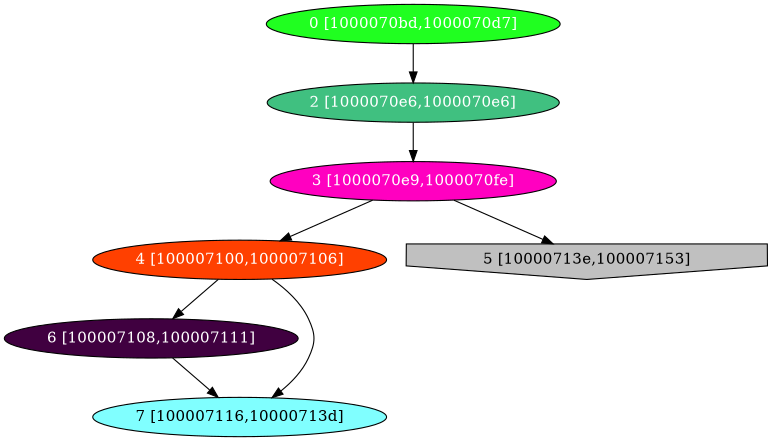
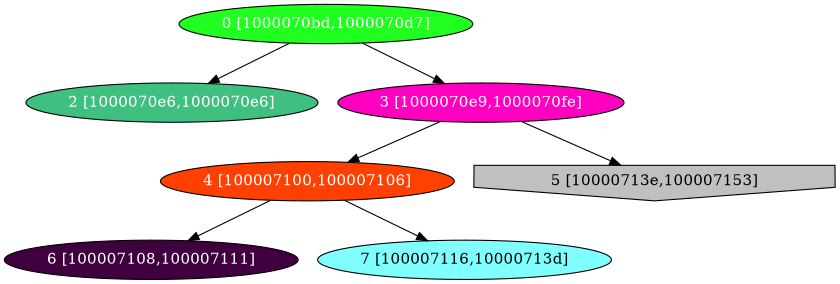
edge "2 [1000070e6,1000070e6]" -> "3 [1000070e9,1000070fe]": now "0 [1000070bd,1000070d7]" -> "3 [1000070e9,1000070fe]"
edge "6 [100007108,100007111]" -> "7 [100007116,10000713d]": removed
